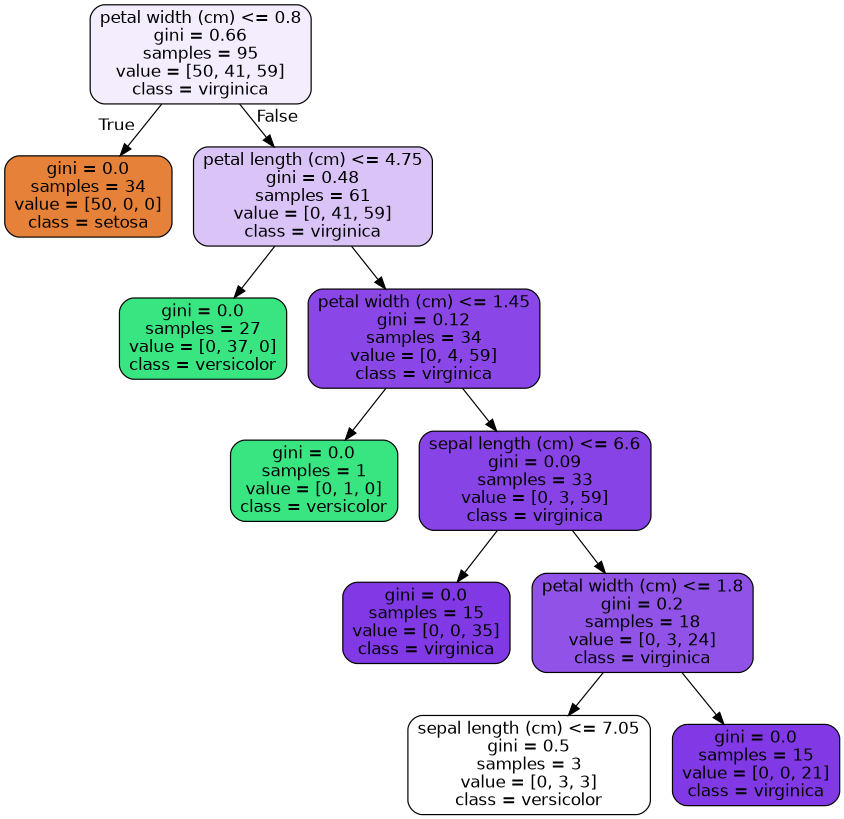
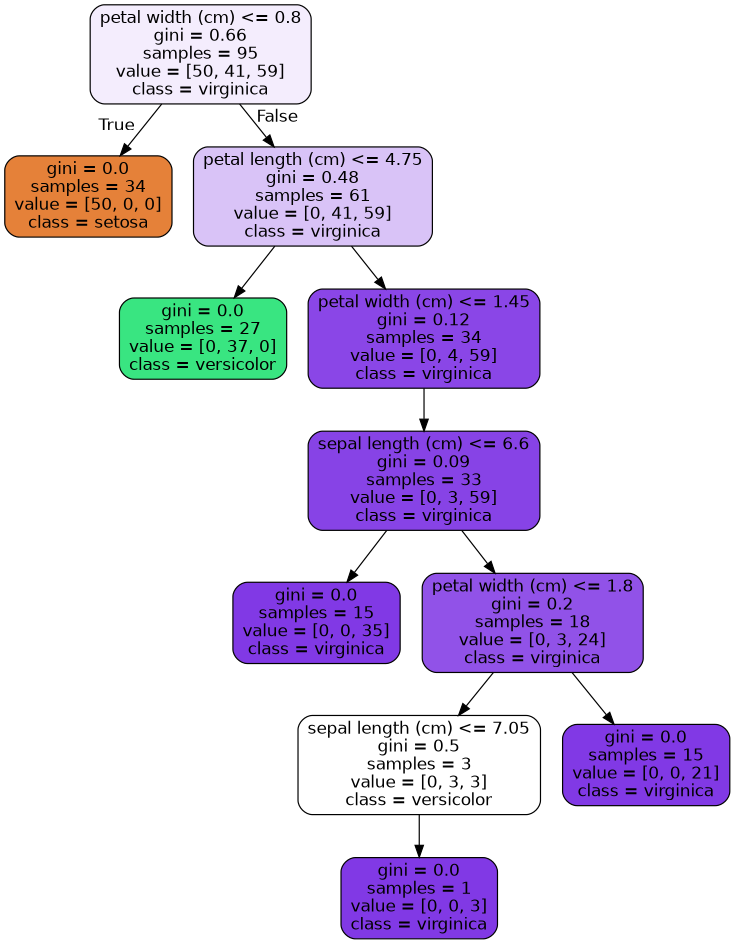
node "gini = 0.0 samples = 1 value = [0, 1, 0] class = versicolor": removed
node "gini = 0.0 samples = 1 value = [0, 0, 3] class = virginica": added
